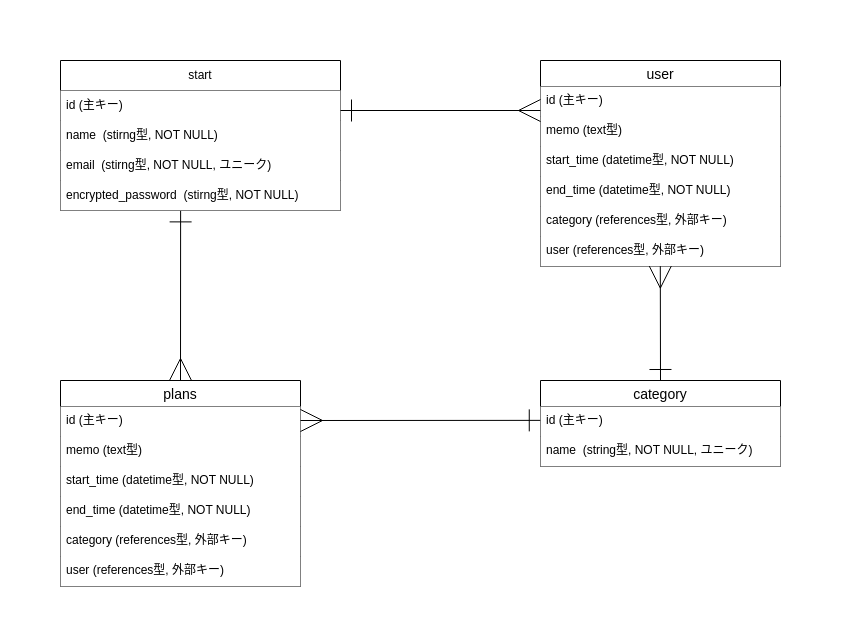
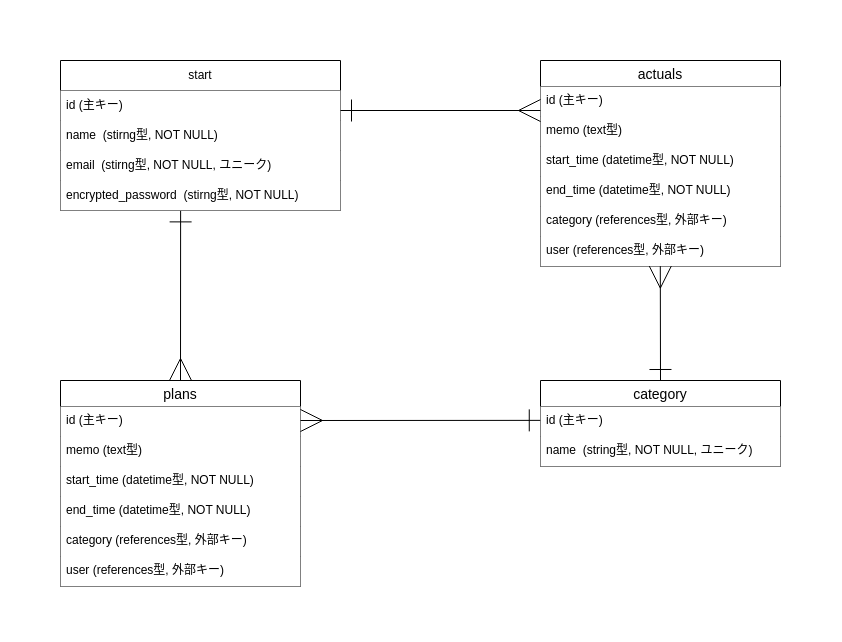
node "user": label "user" -> "actuals"
